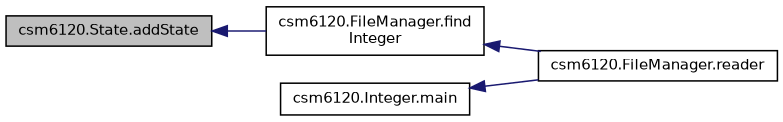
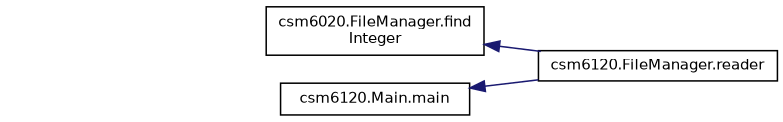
node "csm6120.State.addState": removed
node "csm6120.FileManager.find Integer": label "csm6120.FileManager.find Integer" -> "csm6020.FileManager.find Integer"
node "csm6120.Integer.main": label "csm6120.Integer.main" -> "csm6120.Main.main"
